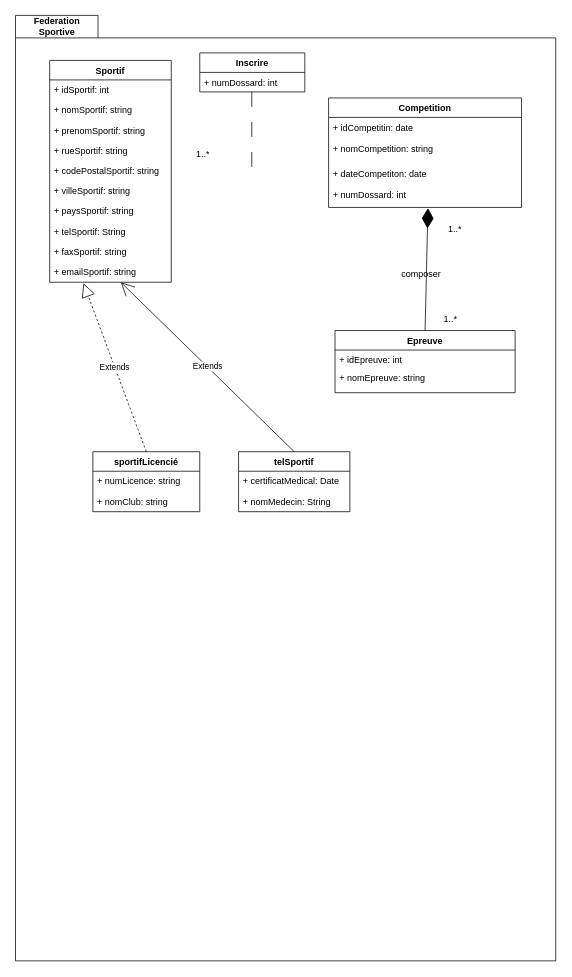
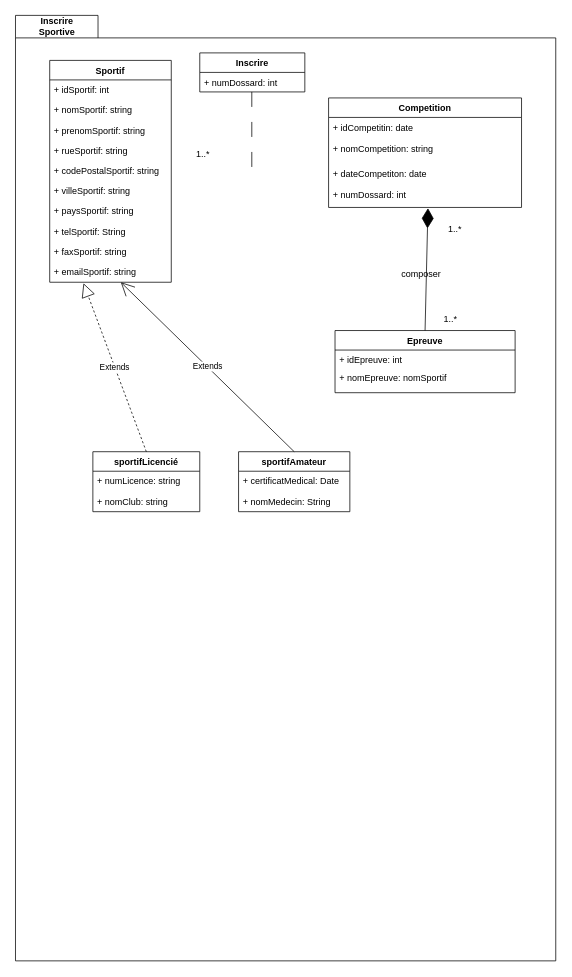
node "Federation Sportive": label "Federation Sportive" -> "Inscrire Sportive"
node "+ nomEpreuve: string": label "+ nomEpreuve: string" -> "+ nomEpreuve: nomSportif"
node "telSportif": label "telSportif" -> "sportifAmateur"
